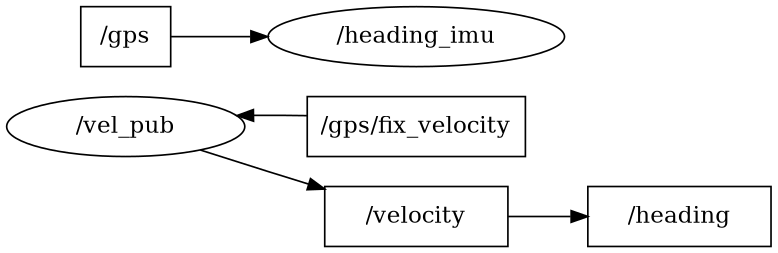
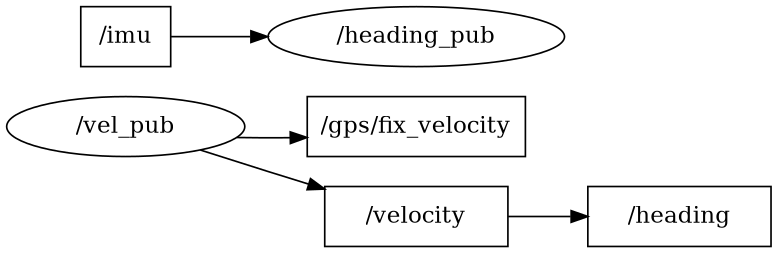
node "/gps": label "/gps" -> "/imu"
node "/heading_imu": label "/heading_imu" -> "/heading_pub"
edge "/gps/fix_velocity" -> "/vel_pub": reversed
